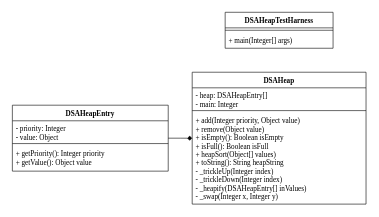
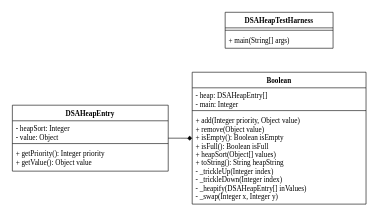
node "+ main(Integer[] args)": label "+ main(Integer[] args)" -> "+ main(String[] args)"
node "DSAHeap": label "DSAHeap" -> "Boolean"
node "- priority: Integer - value: Object": label "- priority: Integer - value: Object" -> "- heapSort: Integer - value: Object"
